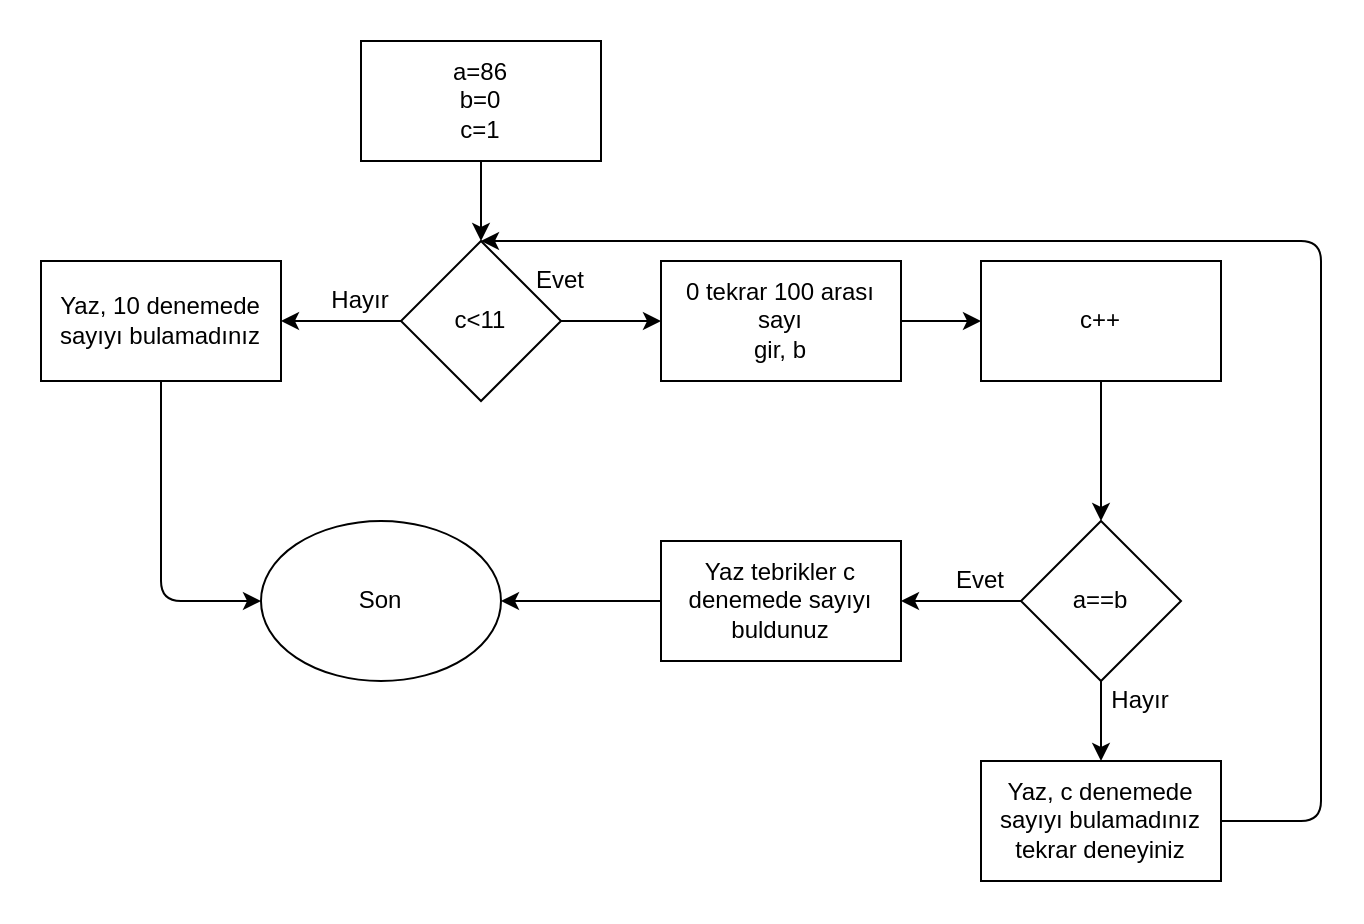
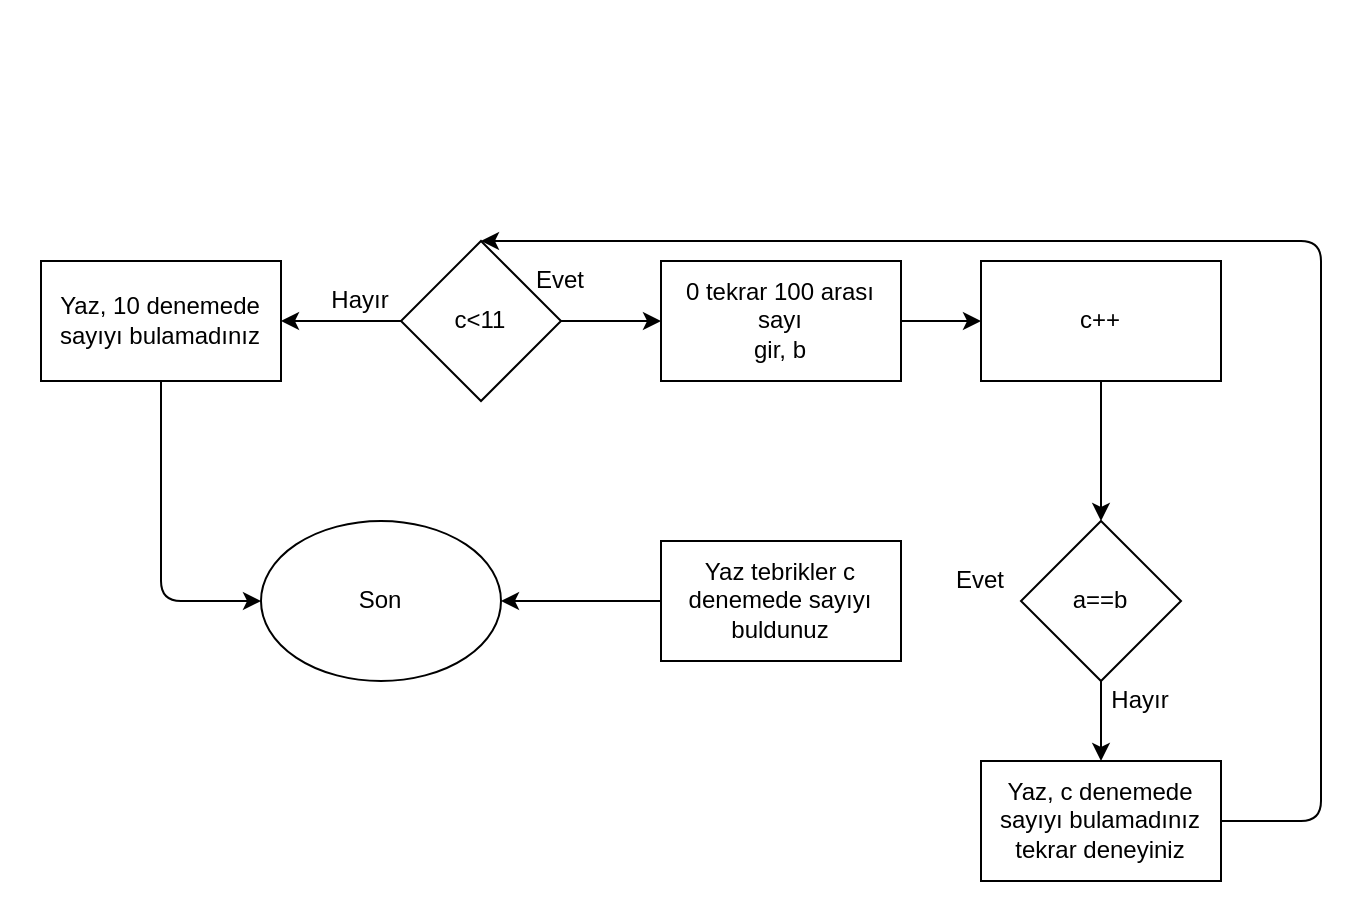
node "a=86 b=0 c=1": removed
edge "a=86 b=0 c=1" -> "c<11": removed
edge "a==b" -> "Yaz tebrikler c denemede sayıyı buldunuz": removed
